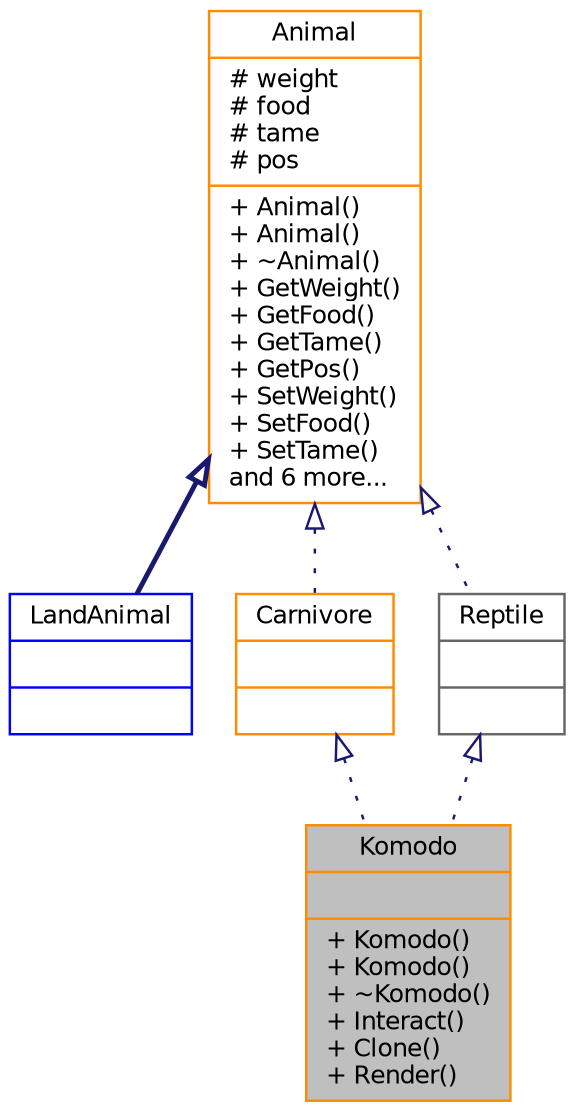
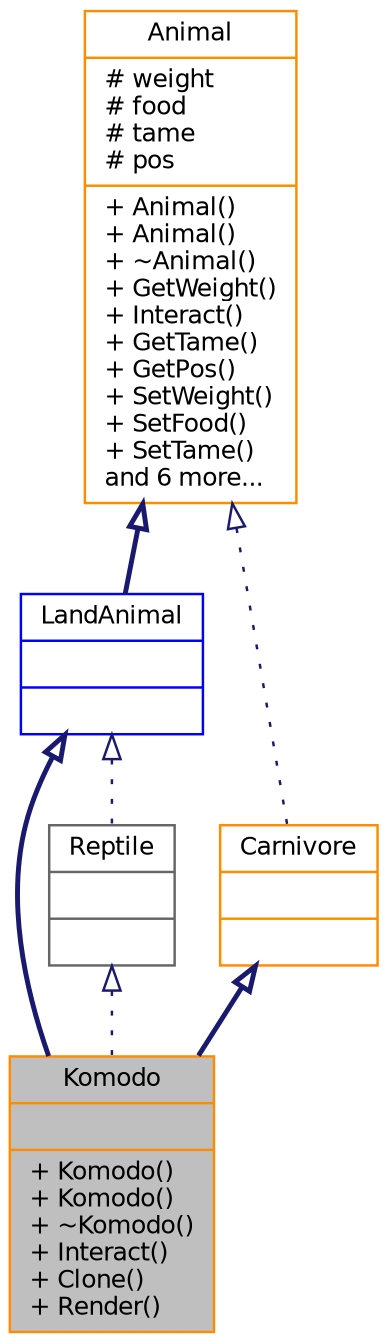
node "Animal": text "+ GetFood()" -> "+ Interact()"
edge "Reptile" -> "Animal": now "Reptile" -> "LandAnimal"
edge "Komodo" -> "Carnivore": style dotted -> bold
edge "Komodo" -> "LandAnimal": added
